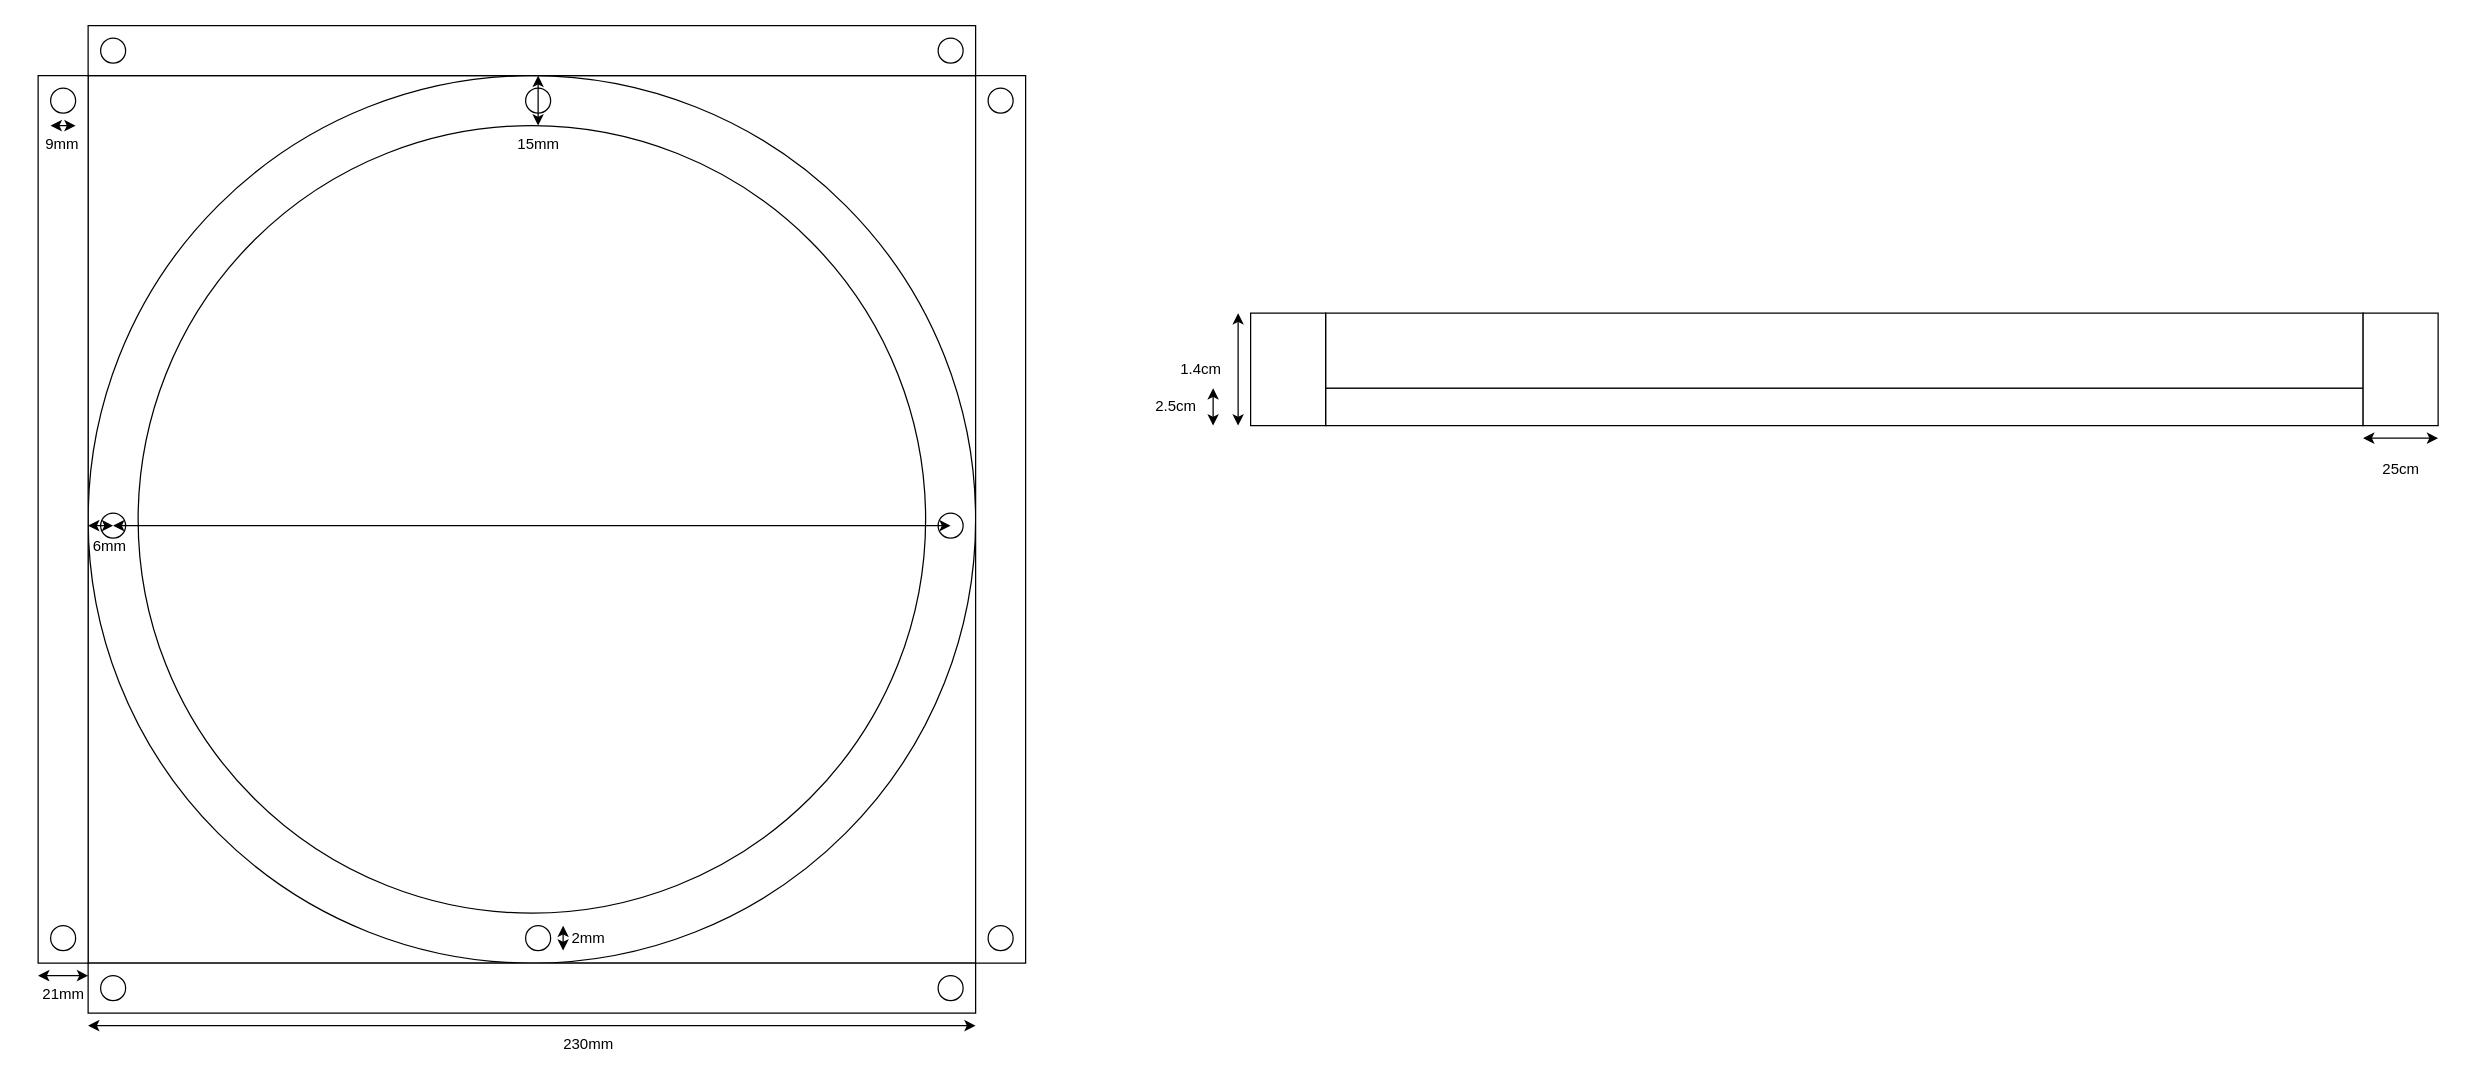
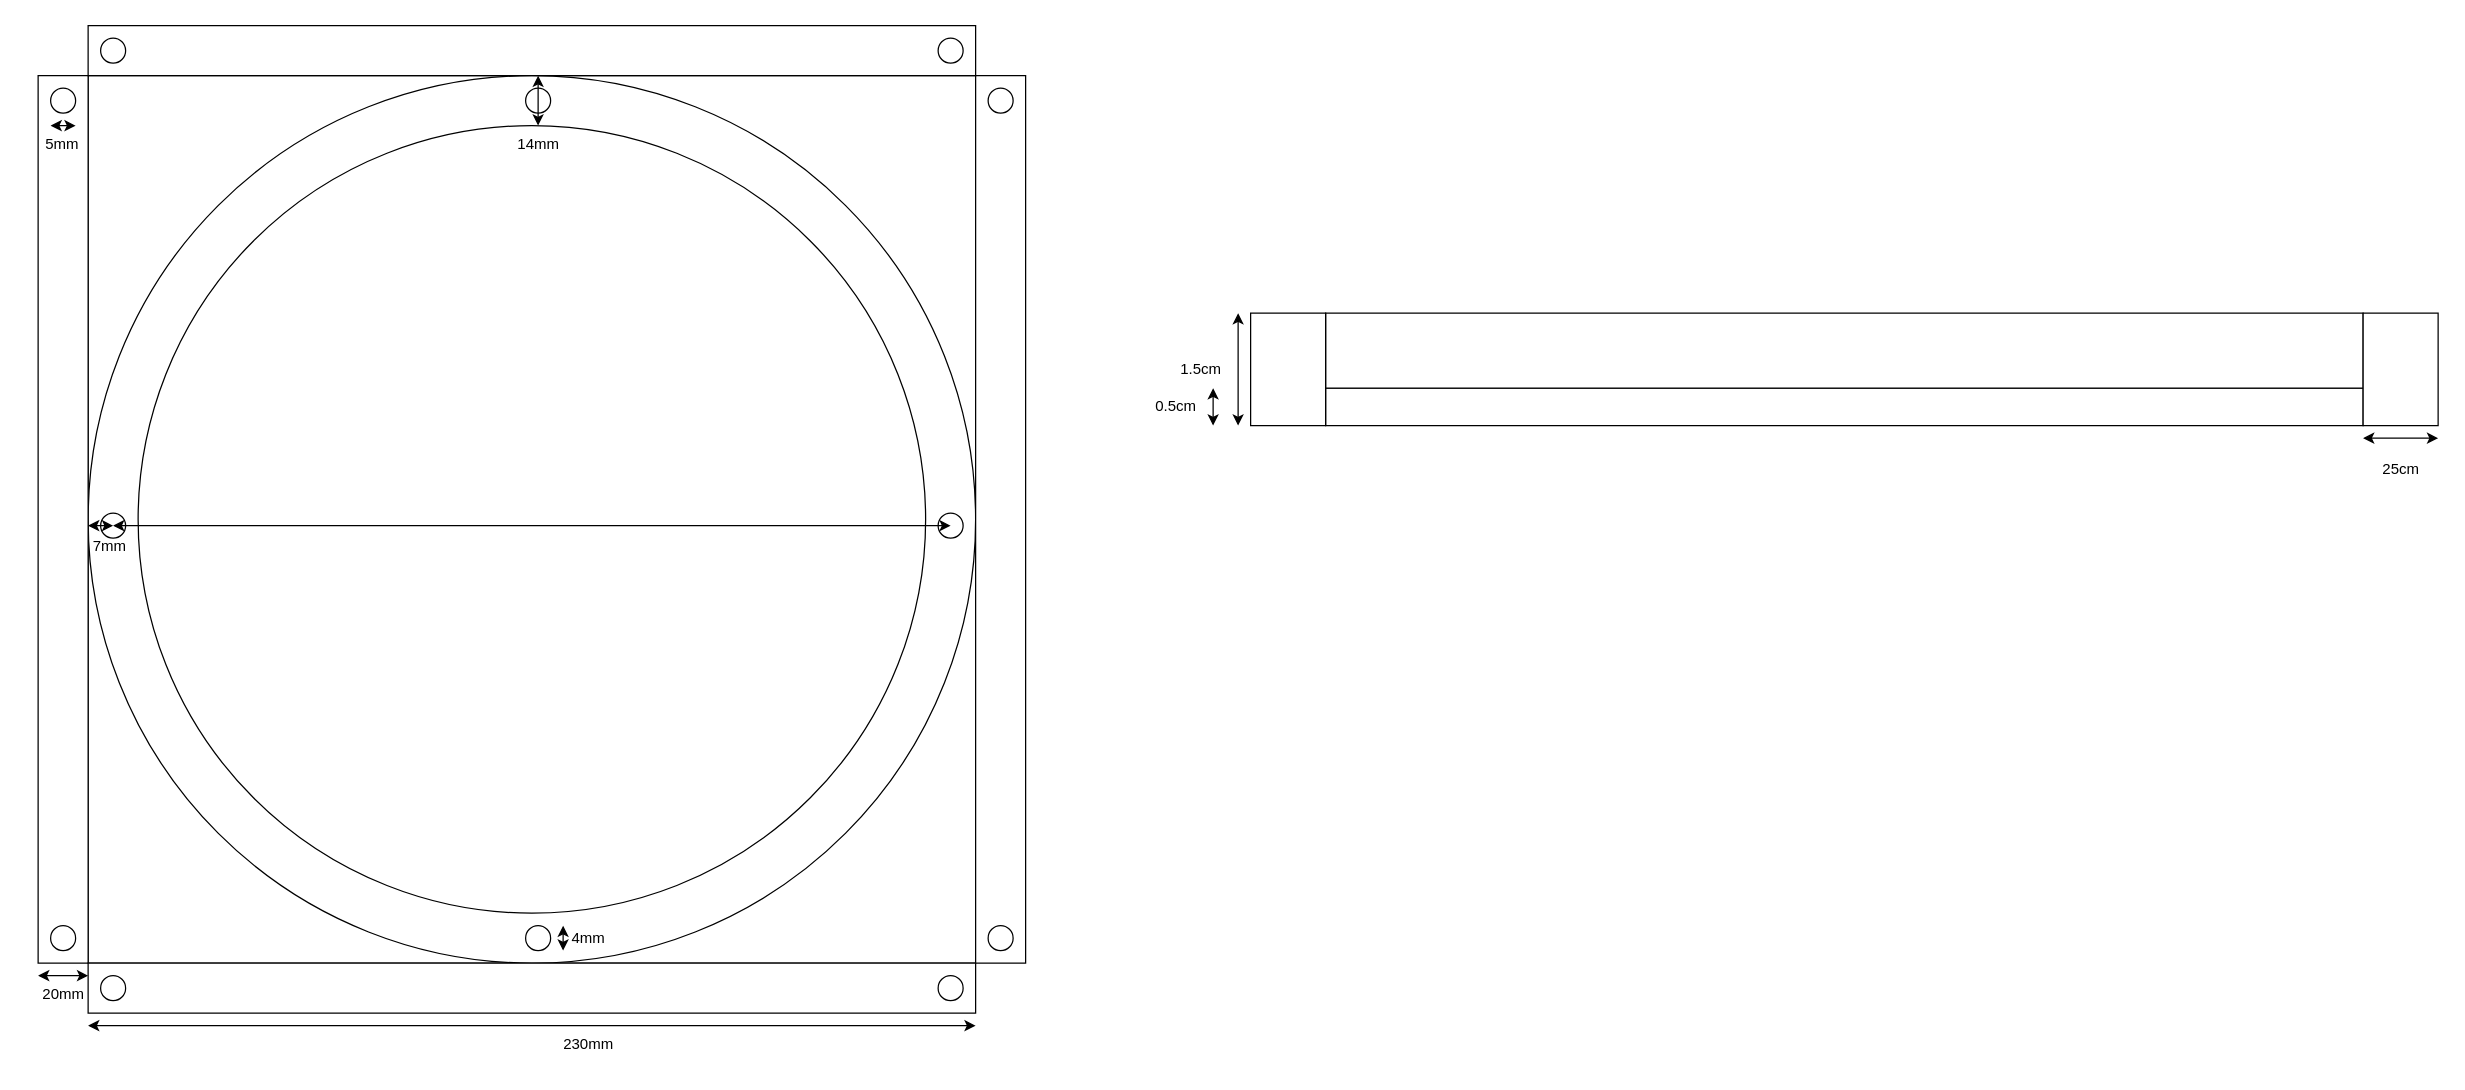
node "9mm": label "9mm" -> "5mm"
node "15mm": label "15mm" -> "14mm"
node "1.4cm": label "1.4cm" -> "1.5cm"
node "2.5cm": label "2.5cm" -> "0.5cm"
node "6mm": label "6mm" -> "7mm"
node "2mm": label "2mm" -> "4mm"
node "21mm": label "21mm" -> "20mm"
